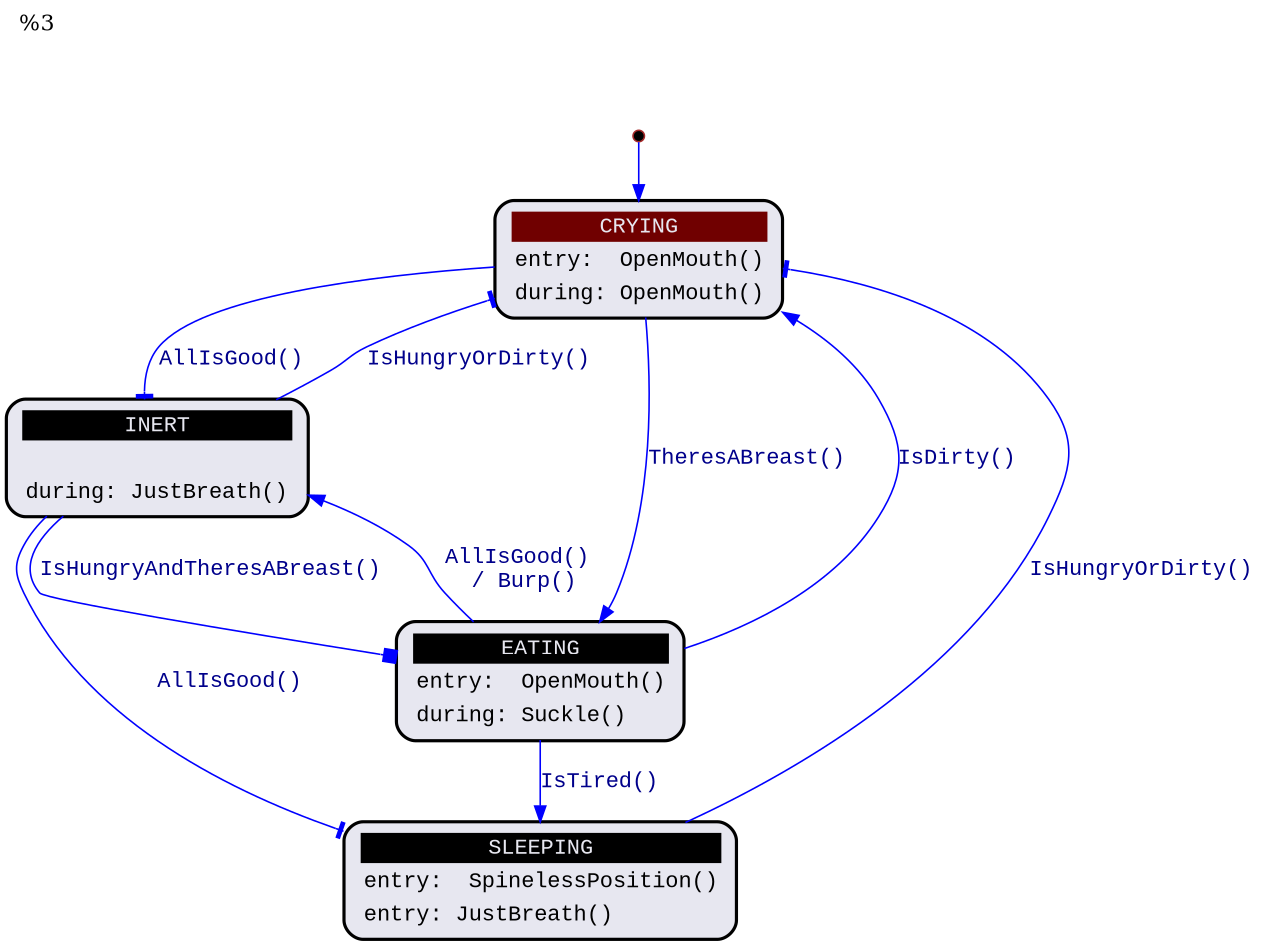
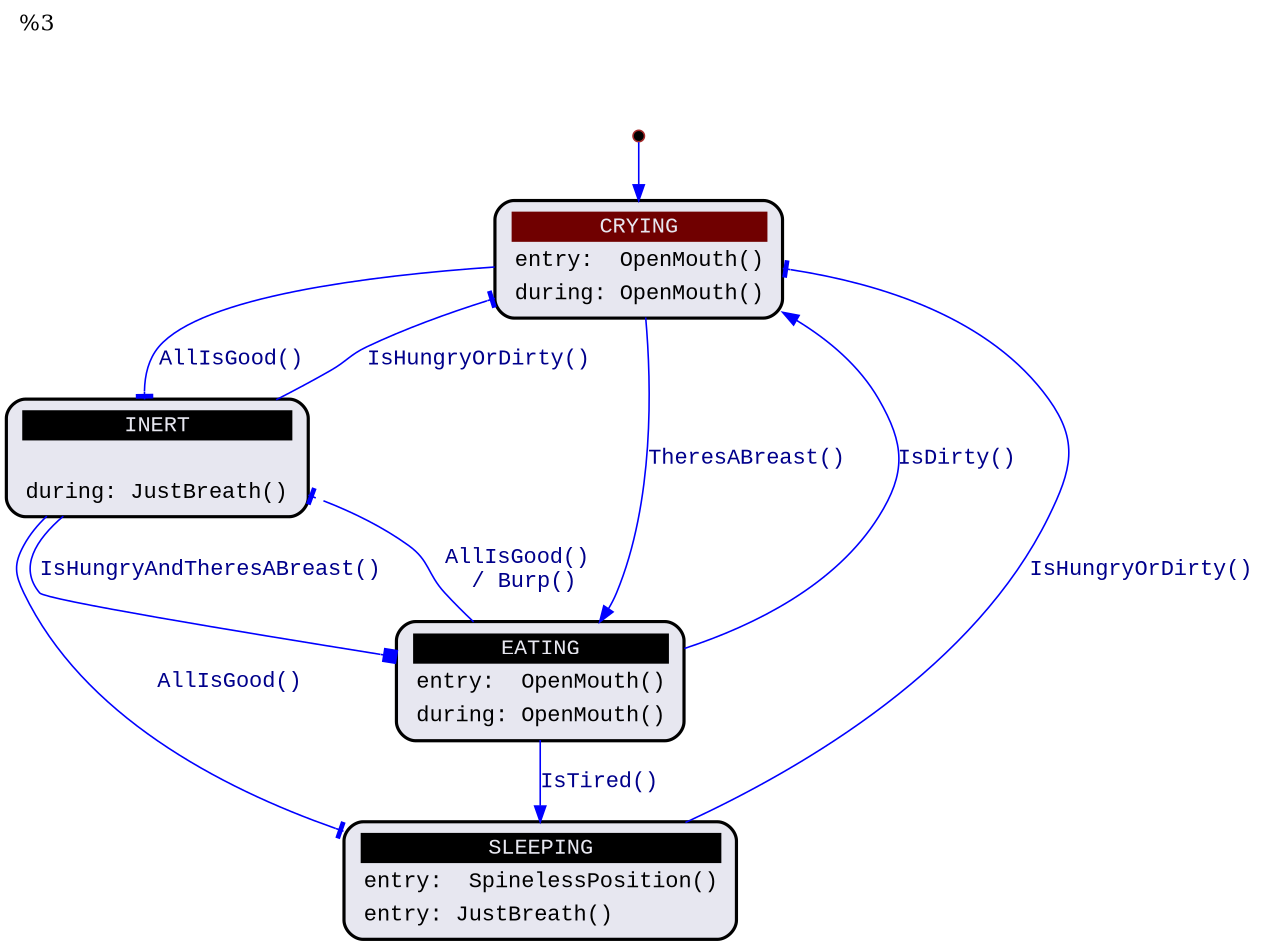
edge "EATING" -> "INERT": arrowhead normal -> tee
node "EATING": text "during: Suckle()" -> "during: OpenMouth()"
